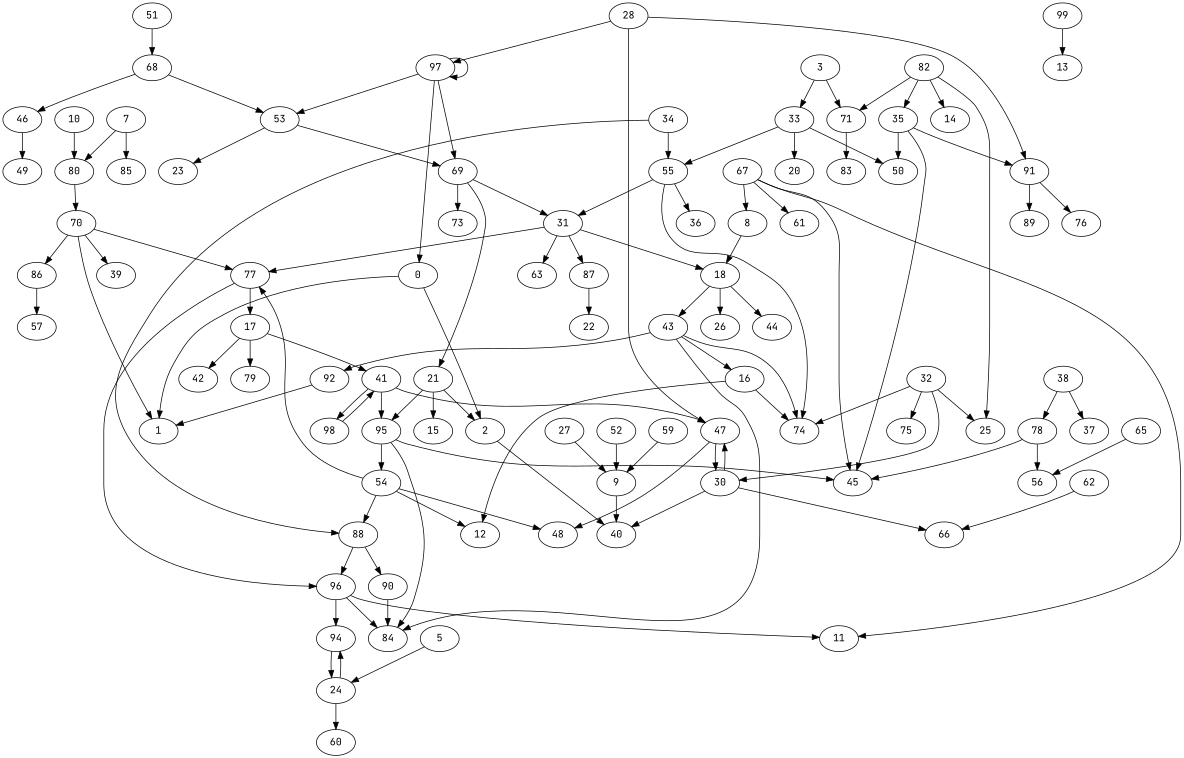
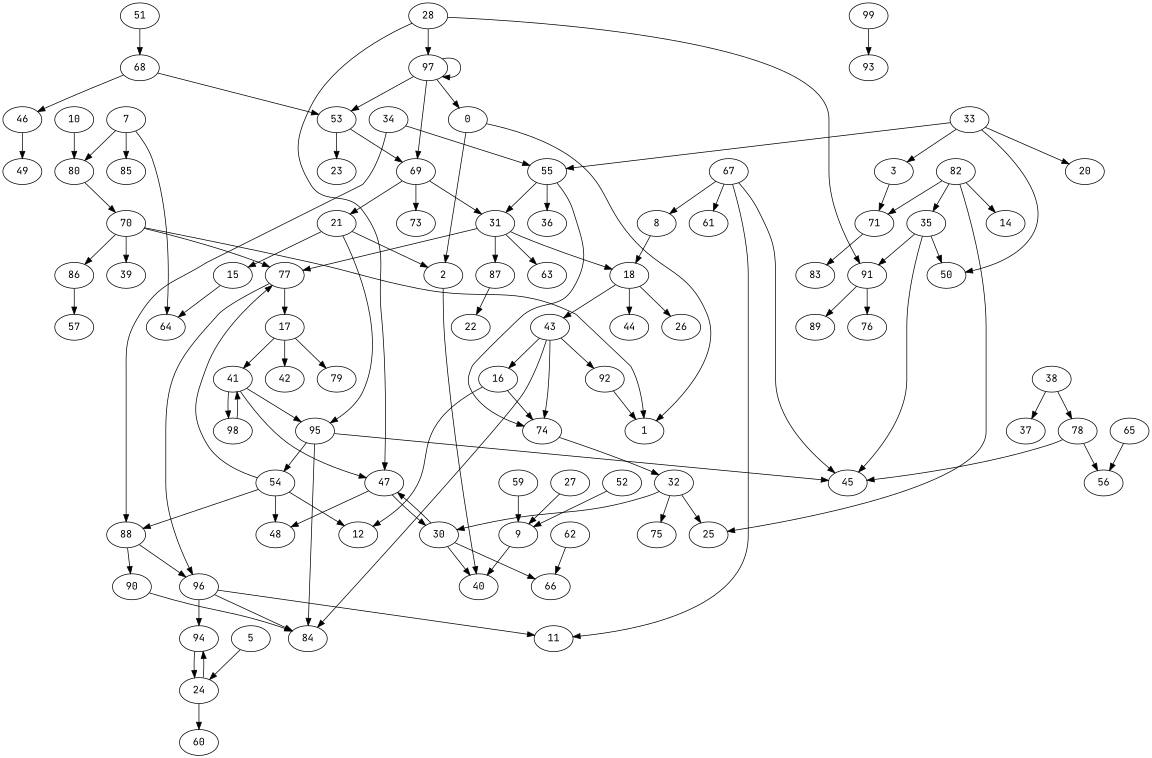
node "13": label "13" -> "93"
edge "3" -> "33": reversed
node "64": added
edge "32" -> "74": reversed
